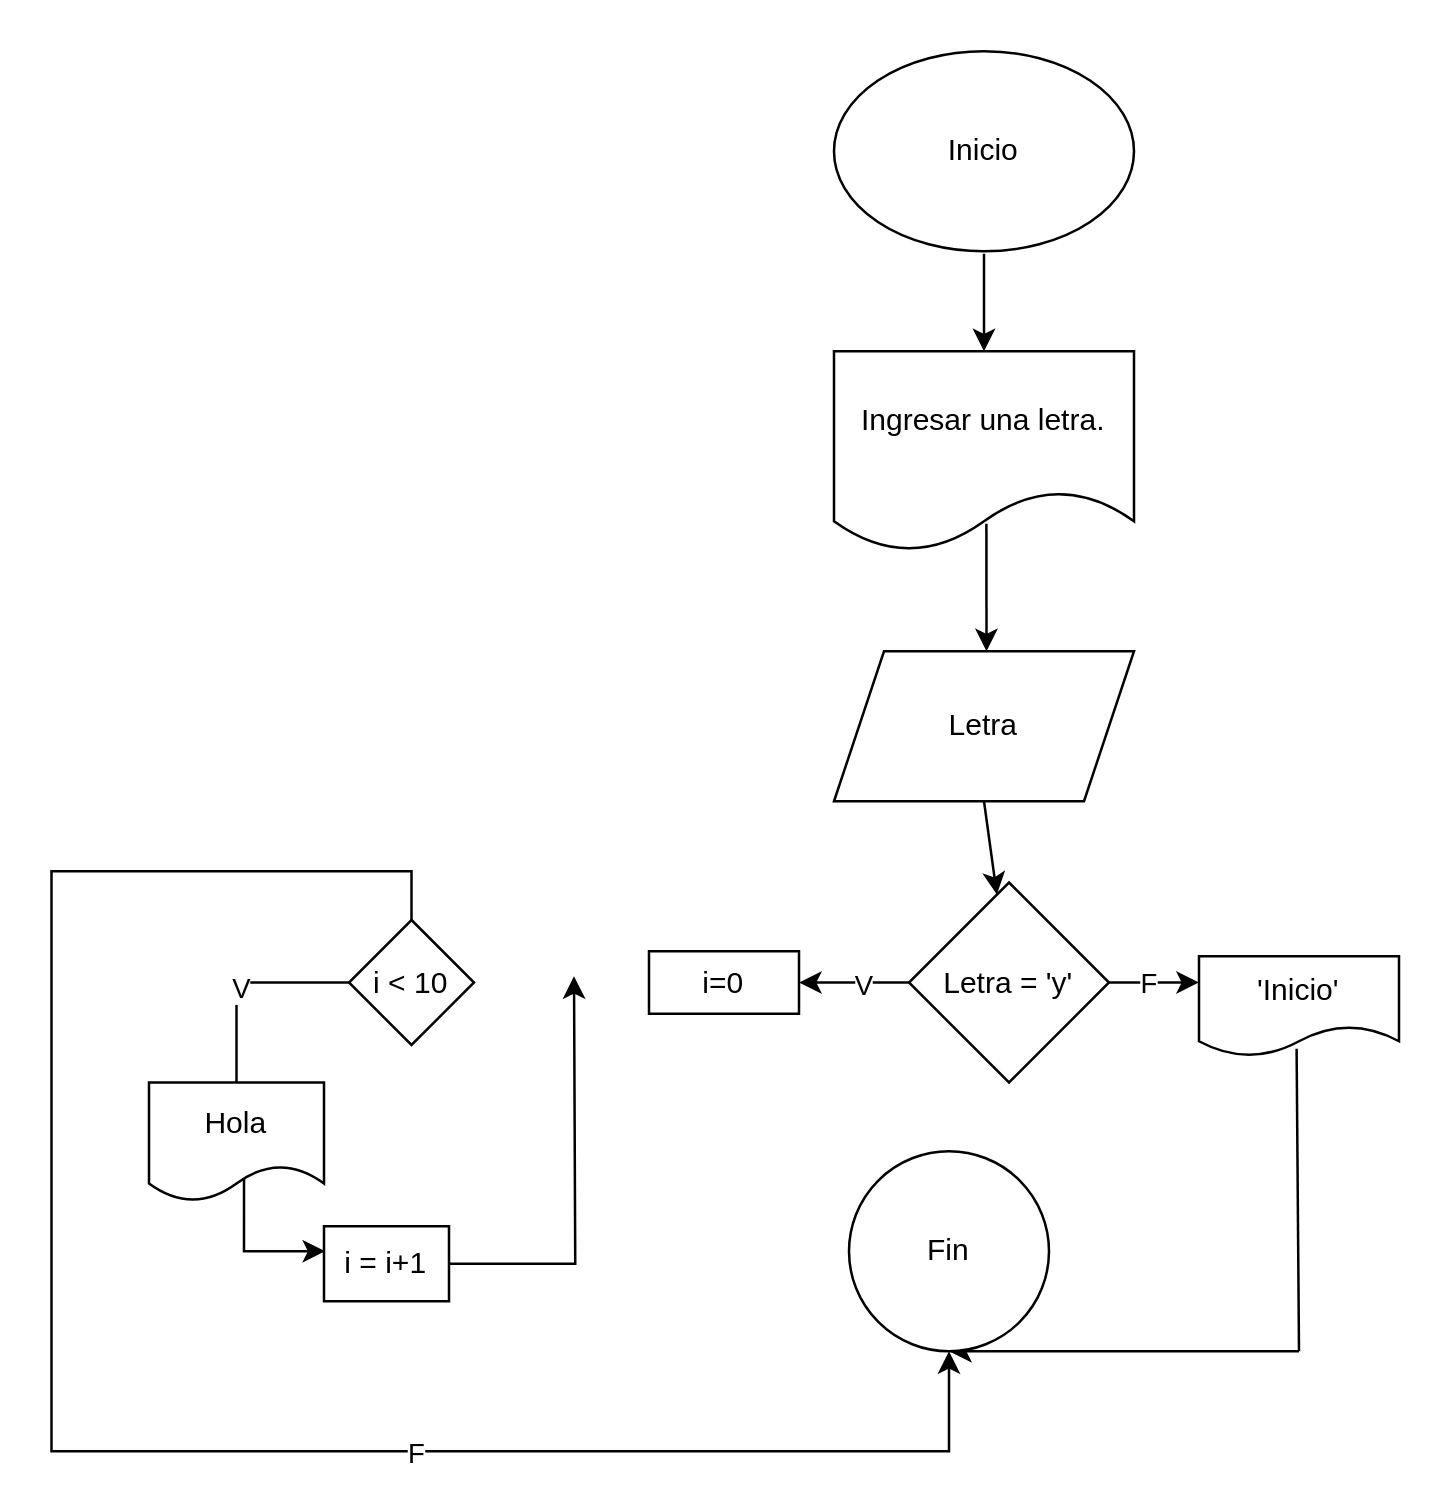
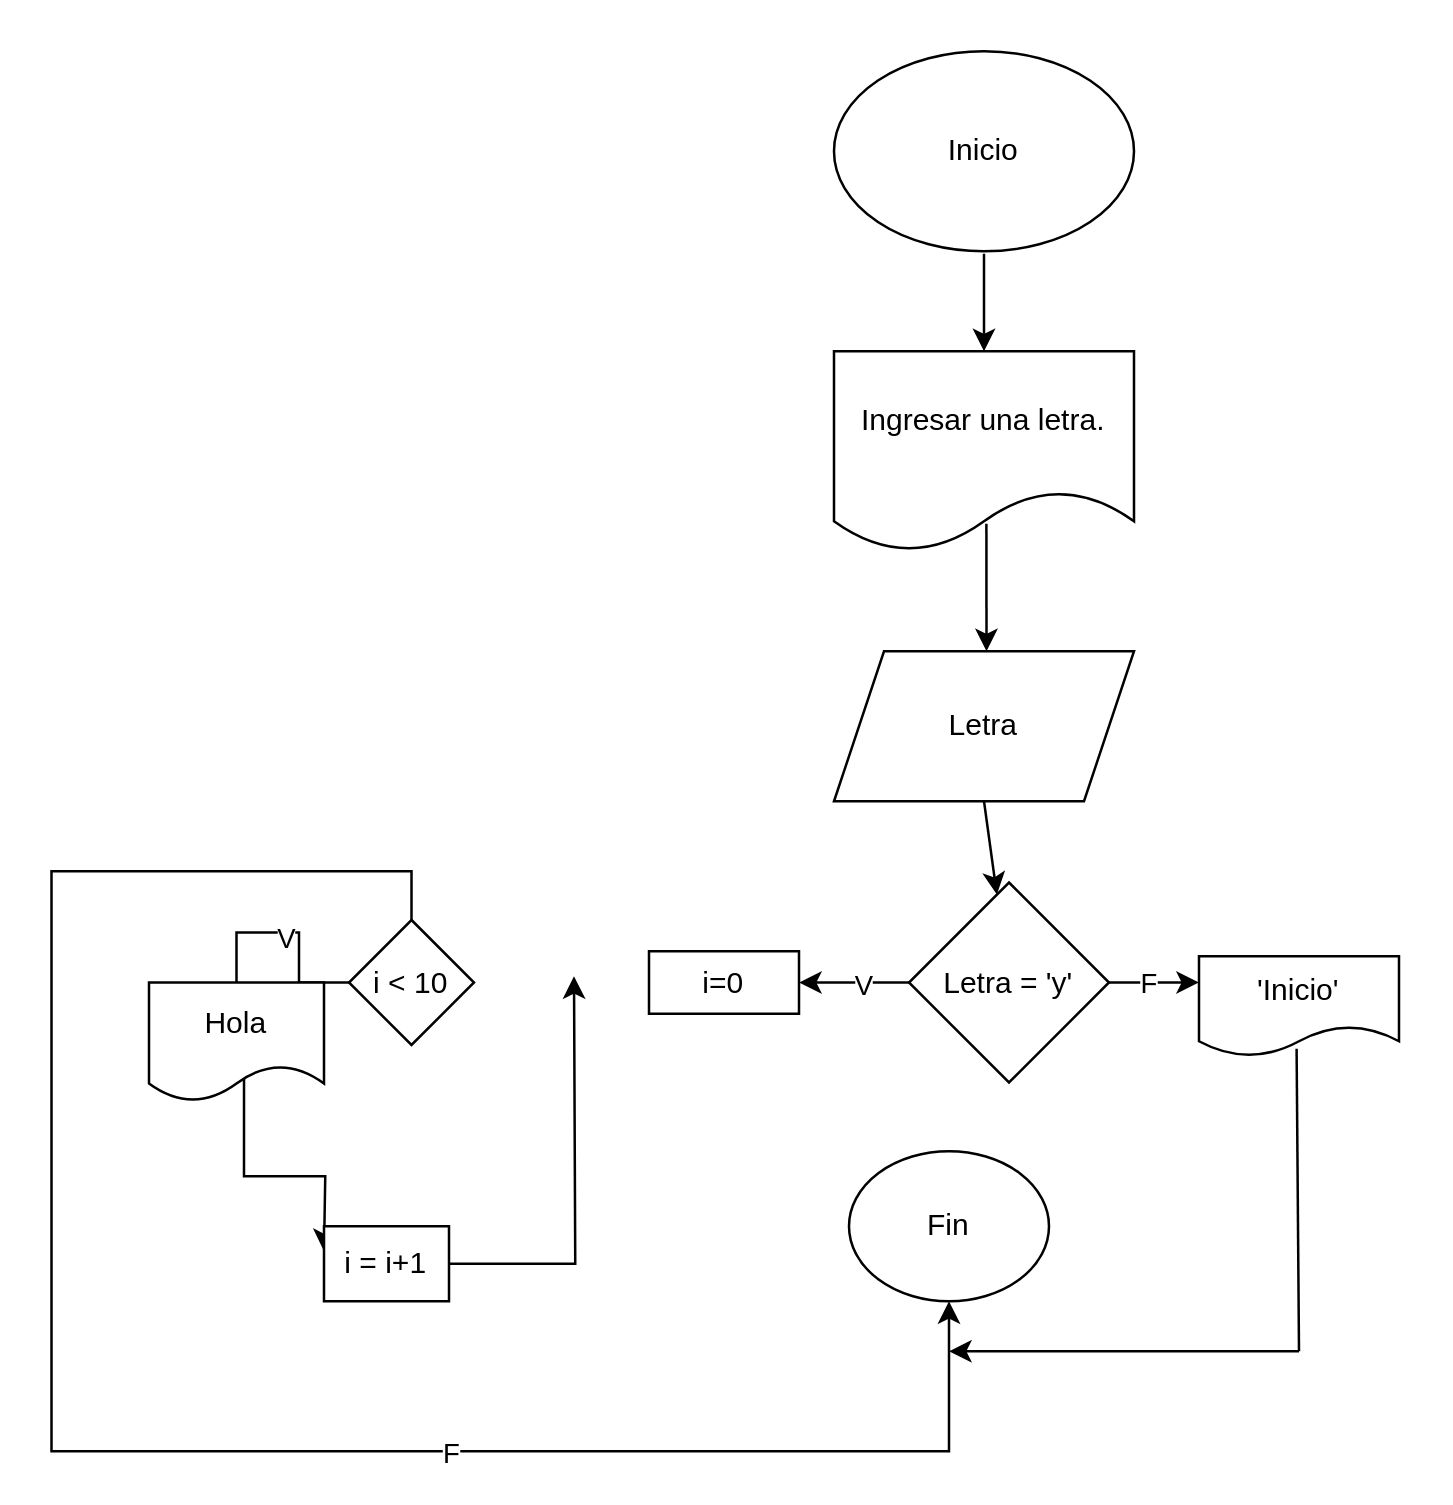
node "Hola": moved (236, 1142) -> (236, 1042)
node "Fin": size 200x200 -> 200x150
